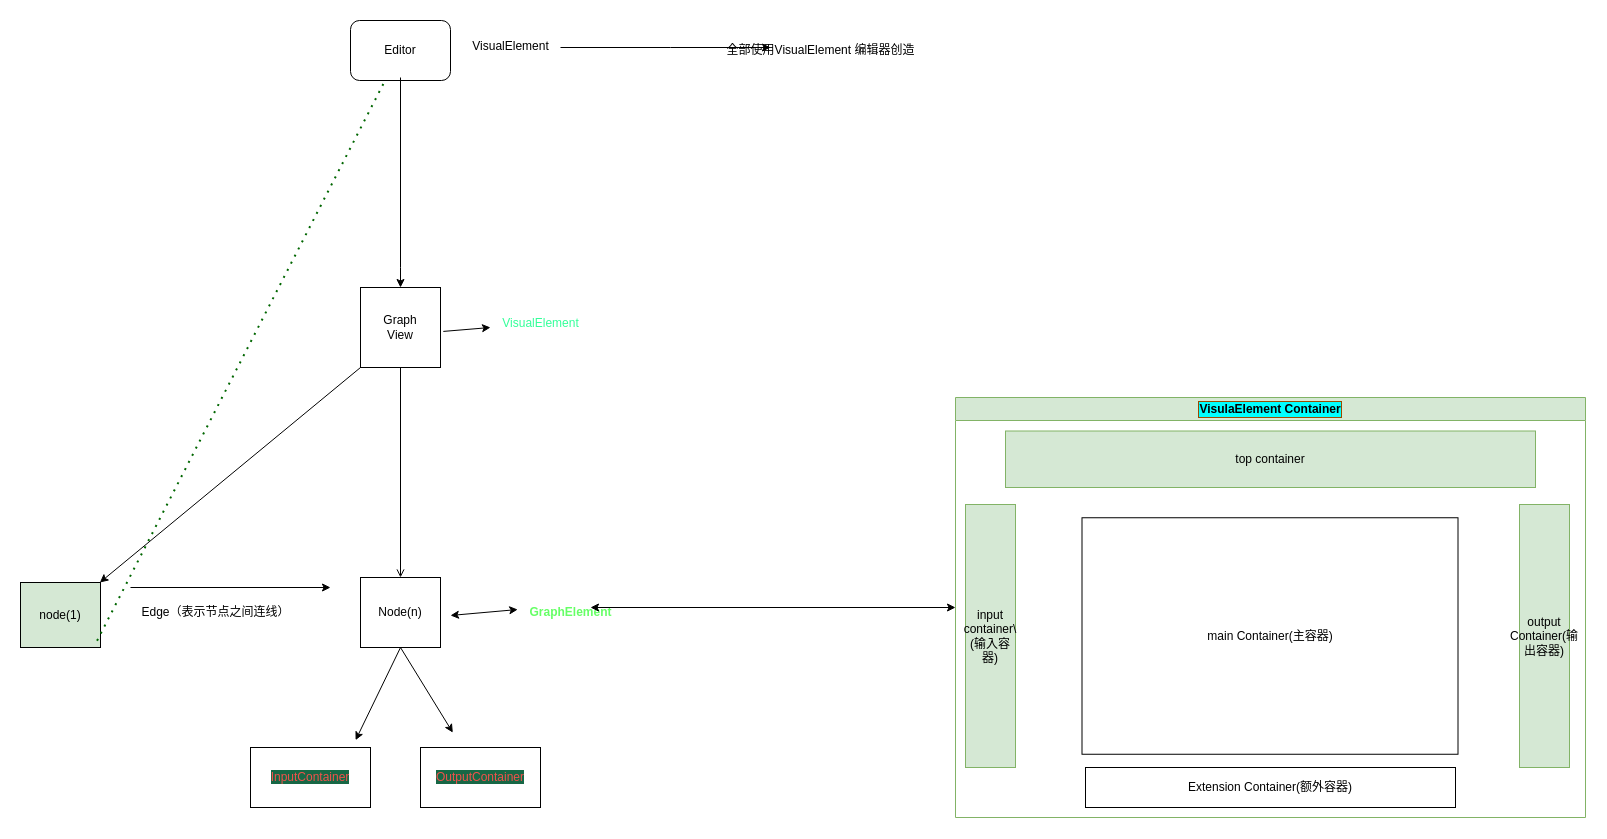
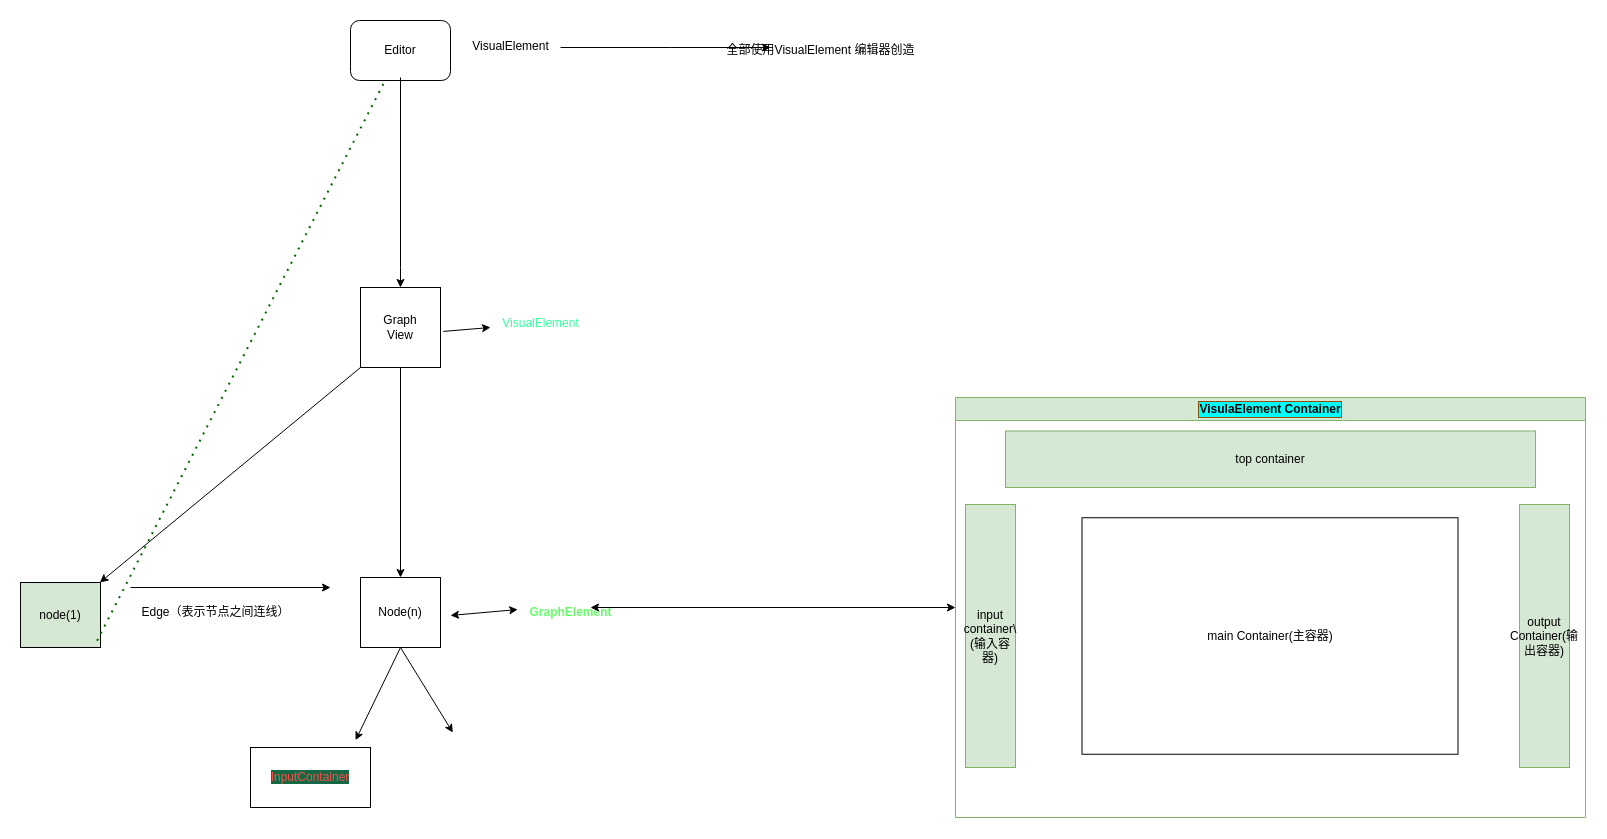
edge "Graph View" -> "Node(n)": arrowhead open -> classic
node "OutputContainer": removed
node "Extension Container(额外容器)": removed
